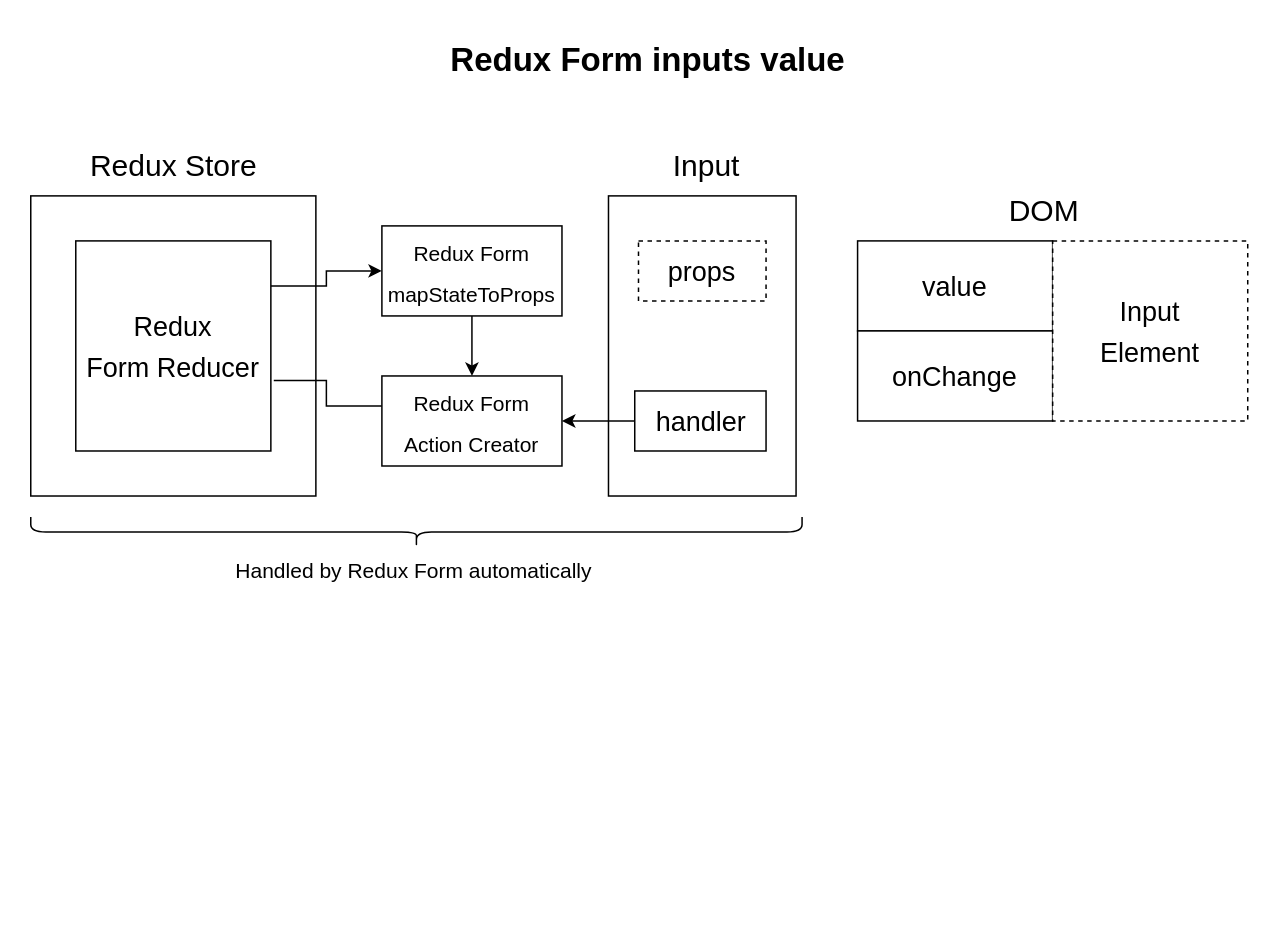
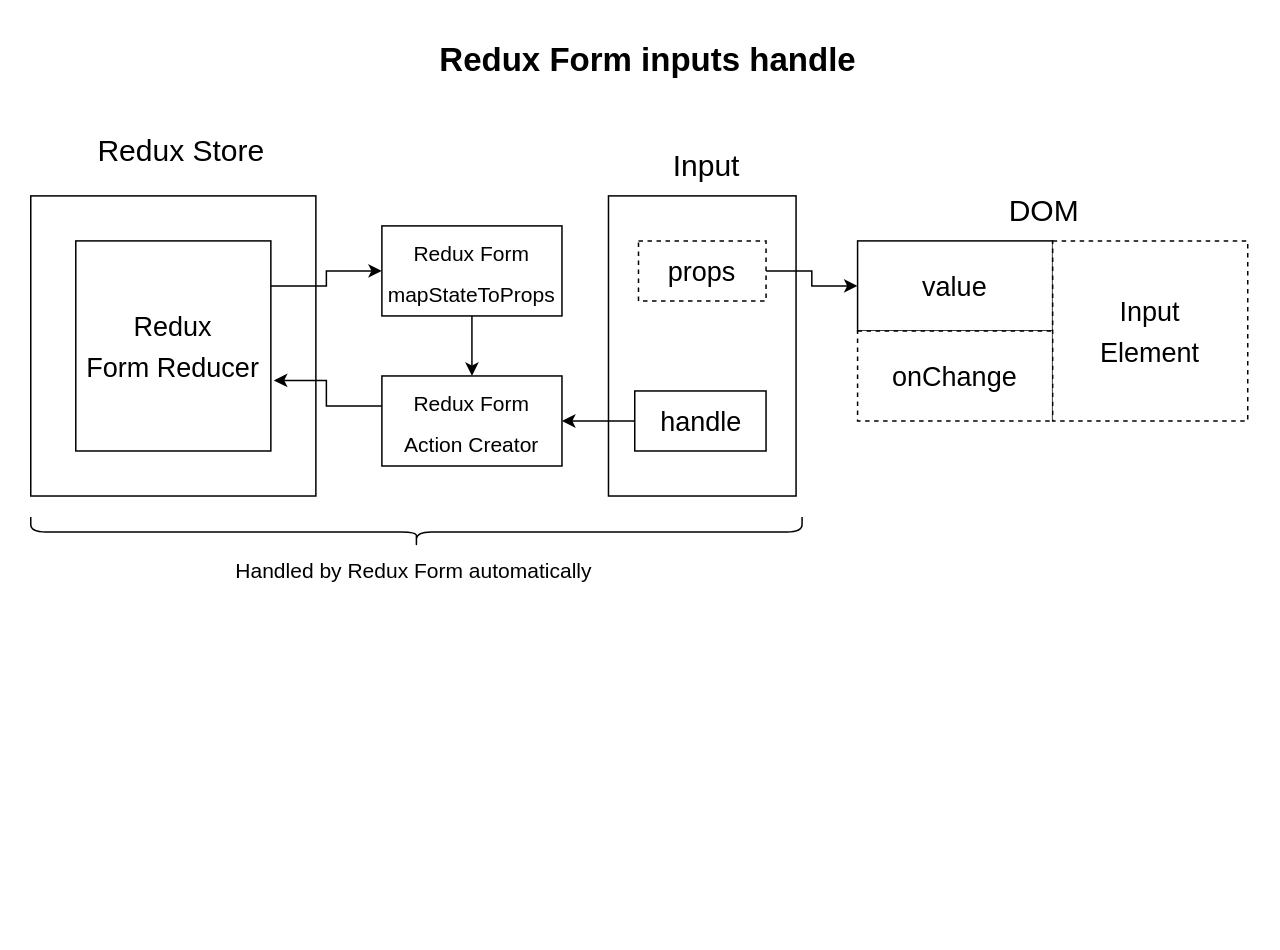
node "Redux Form inputs value": label "Redux Form inputs value" -> "Redux Form inputs handle"
node "Redux Store": moved (173, 166) -> (181, 151)
edge "props" -> "value": added
node "onChange": style solid -> dashed
edge "Redux Form Reducer" -- "Redux Form Action Creator": arrowhead none -> classic
node "handler": label "handler" -> "handle"
